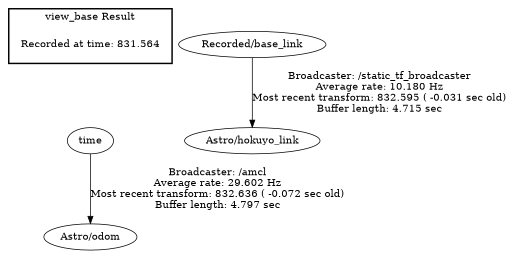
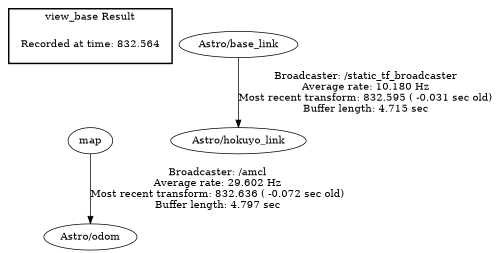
node "Recorded at time: 831.564": label "Recorded at time: 831.564" -> "Recorded at time: 832.564"
node "Recorded/base_link": label "Recorded/base_link" -> "Astro/base_link"
node "time": label "time" -> "map"
